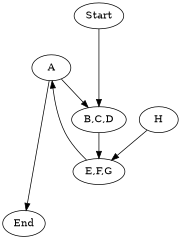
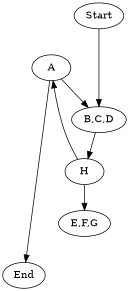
edge "E,F,G" -> "A": now "H" -> "A"
edge "B,C,D" -> "E,F,G": now "B,C,D" -> "H"
